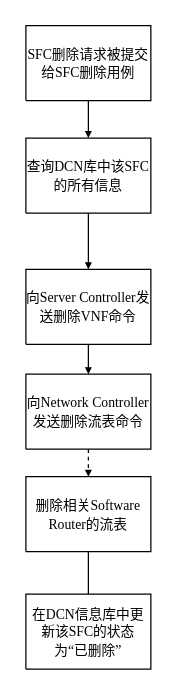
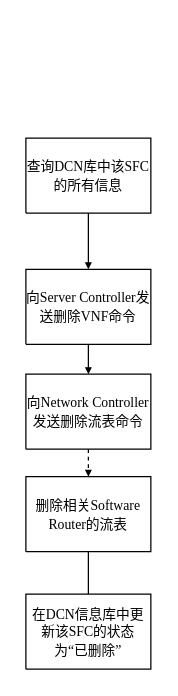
node "SFC删除请求被提交给SFC删除用例": removed
edge "SFC删除请求被提交给SFC删除用例" -> "查询DCN库中该SFC的所有信息": removed
